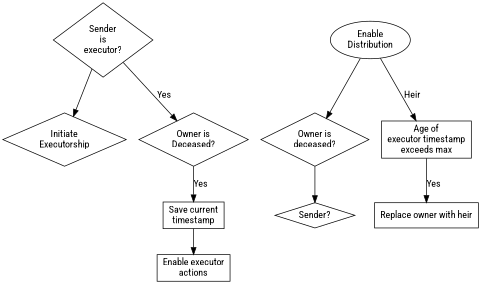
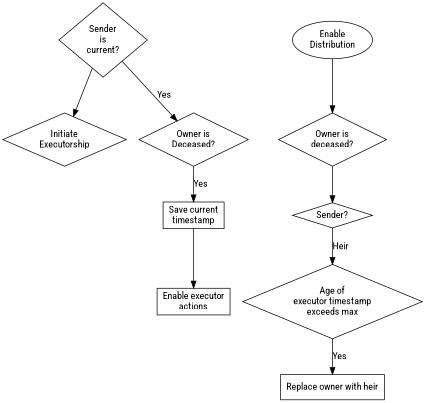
node "Sender is executor?": label "Sender is executor?" -> "Sender is current?"
edge "Enable Distribution" -> "Age of executor timestamp exceeds max": now "Sender?" -> "Age of executor timestamp exceeds max"
node "Age of executor timestamp exceeds max": shape box -> diamond
